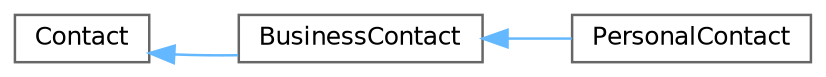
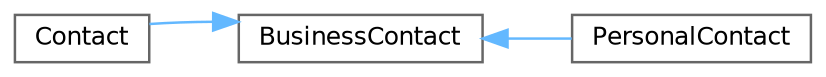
edge "BusinessContact" -> "Contact": reversed
